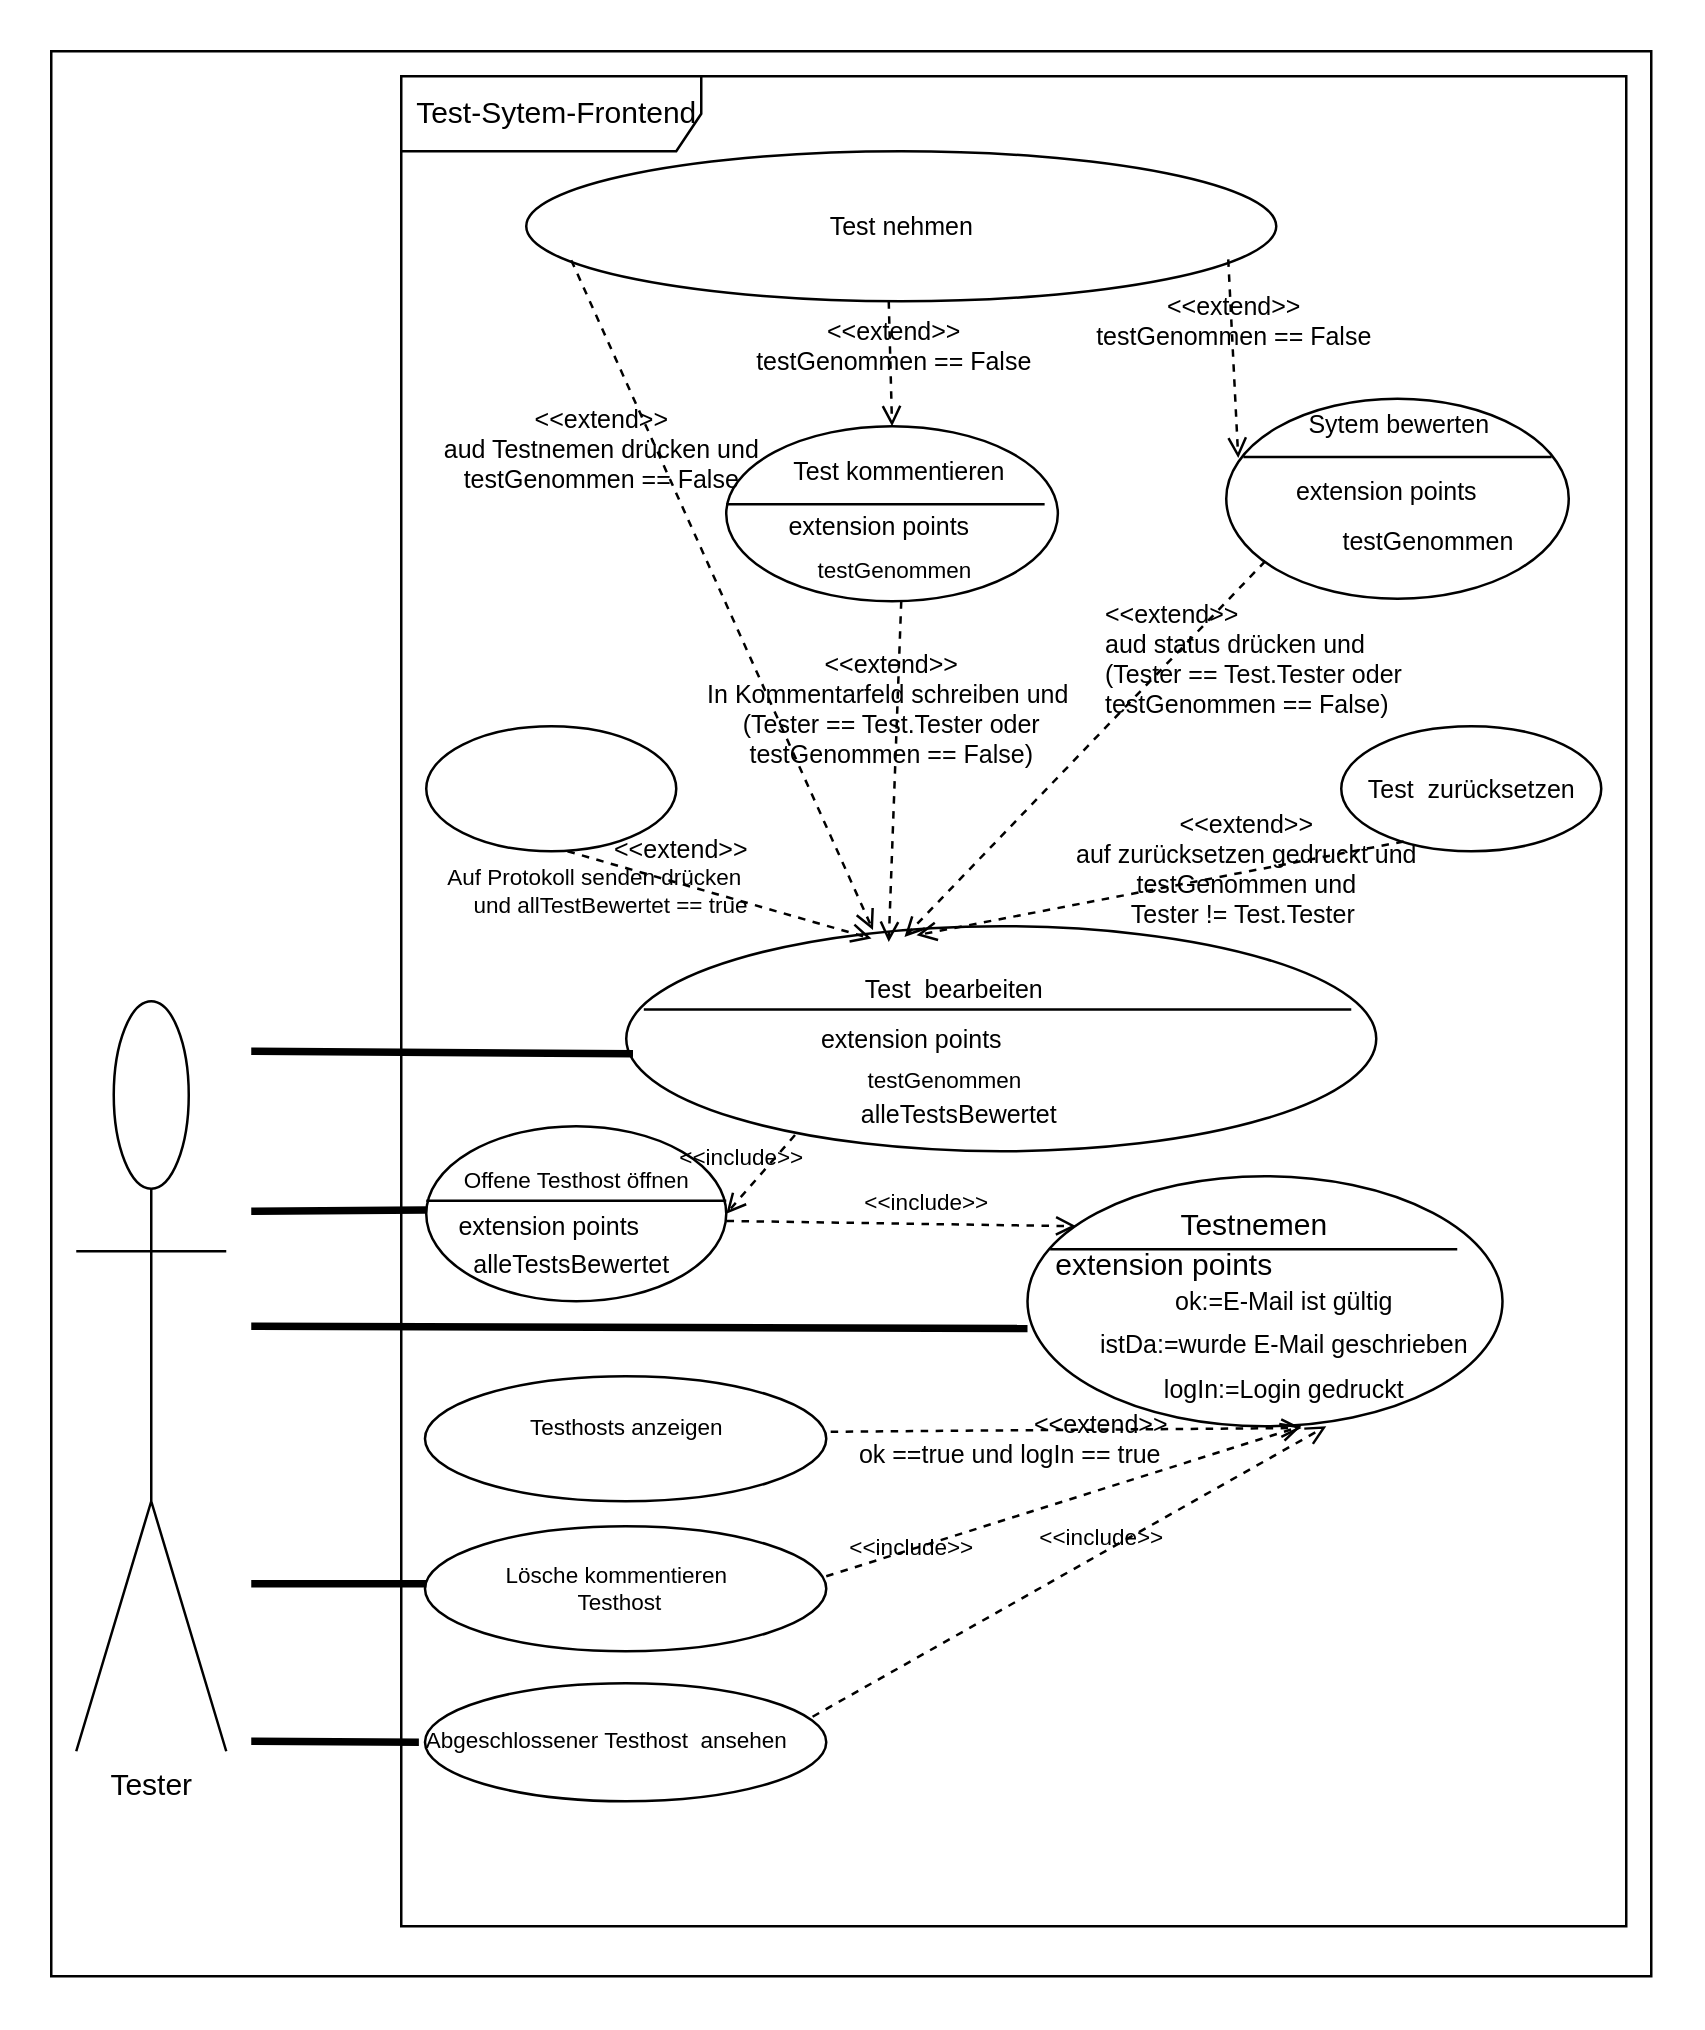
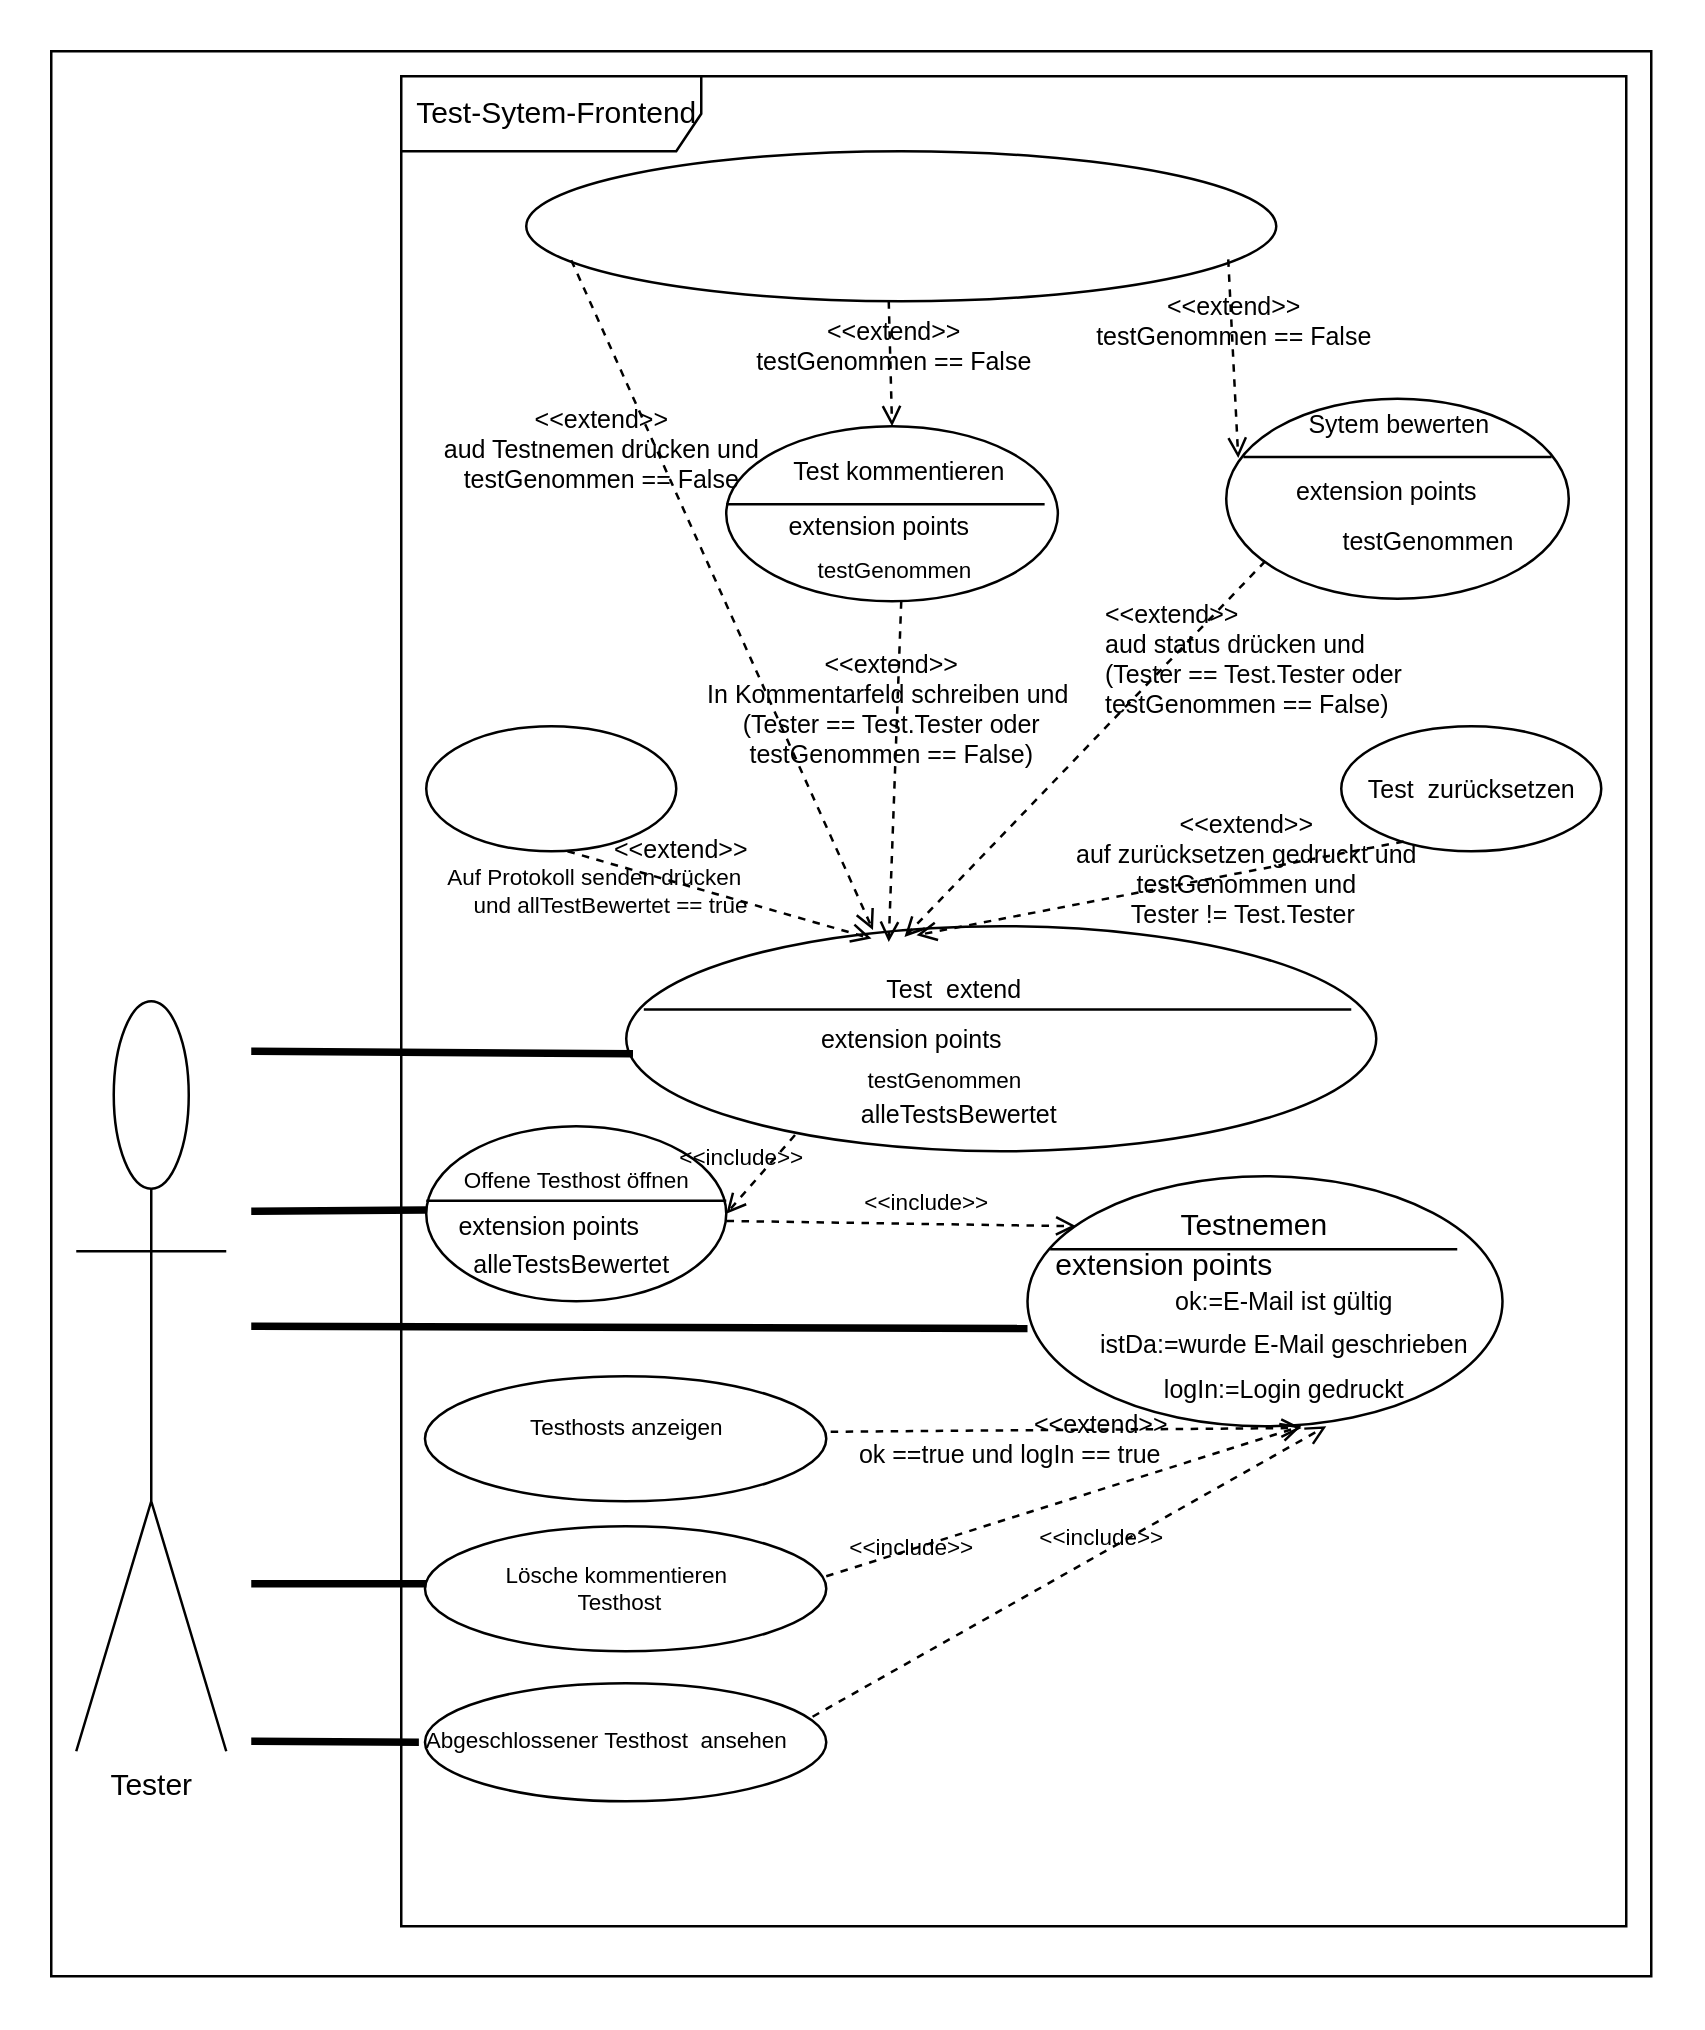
node "Test nehmen": removed
node "Test bearbeiten": label "Test bearbeiten" -> "Test extend"
